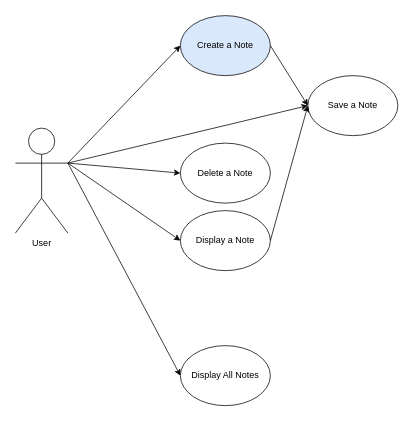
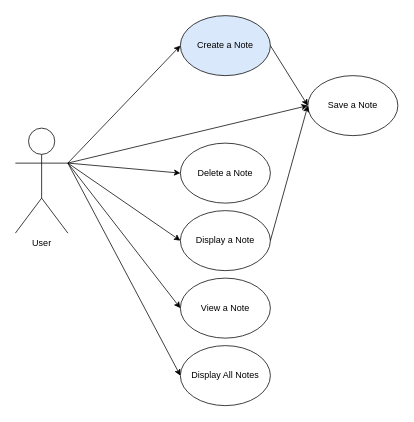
edge "User" -> "View a Note": added
node "View a Note": added
